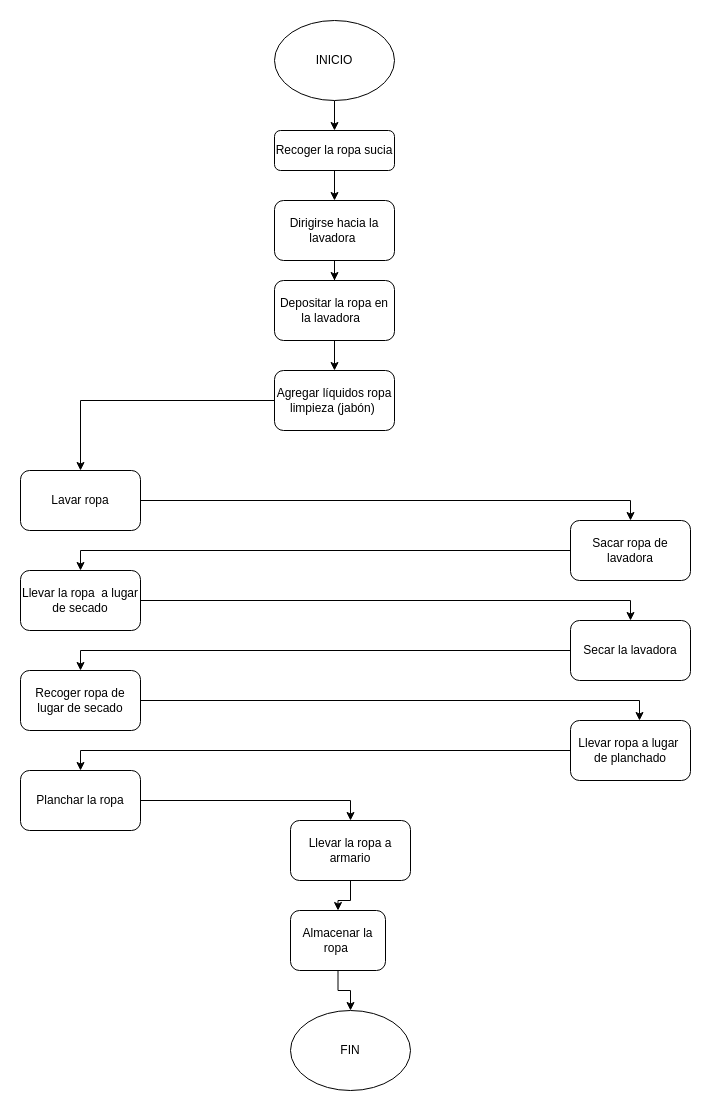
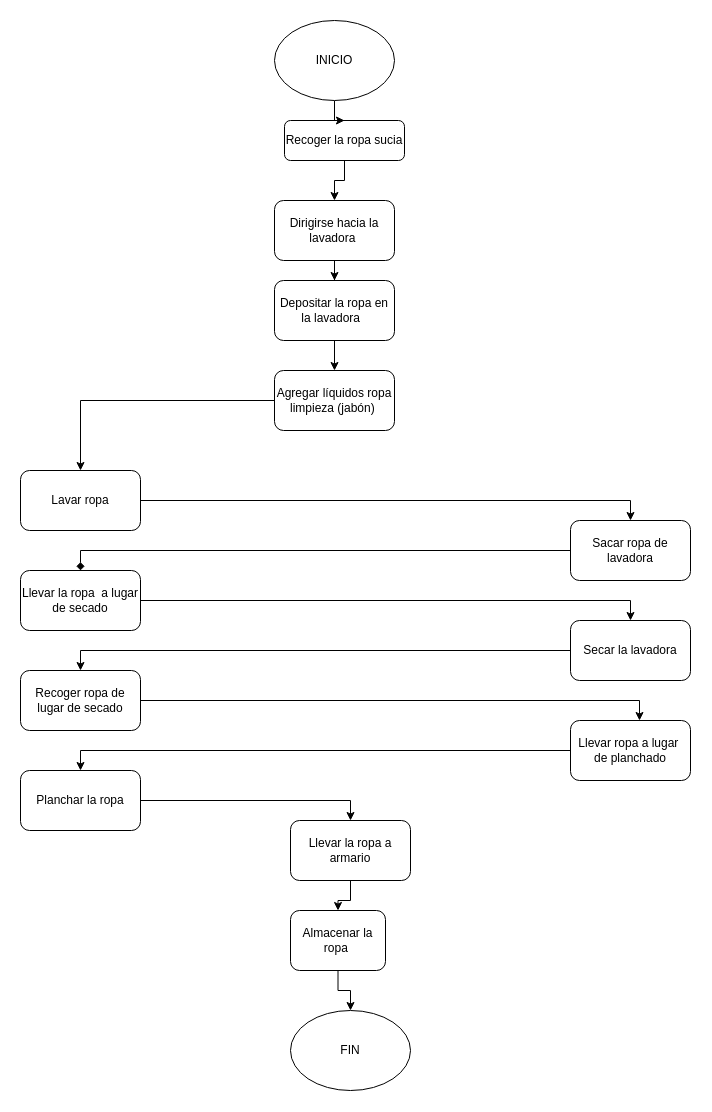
node "Recoger la ropa sucia": moved (335, 151) -> (345, 141)
edge "Sacar ropa de lavadora" -> "Llevar la ropa a lugar de secado": arrowhead classic -> diamond
